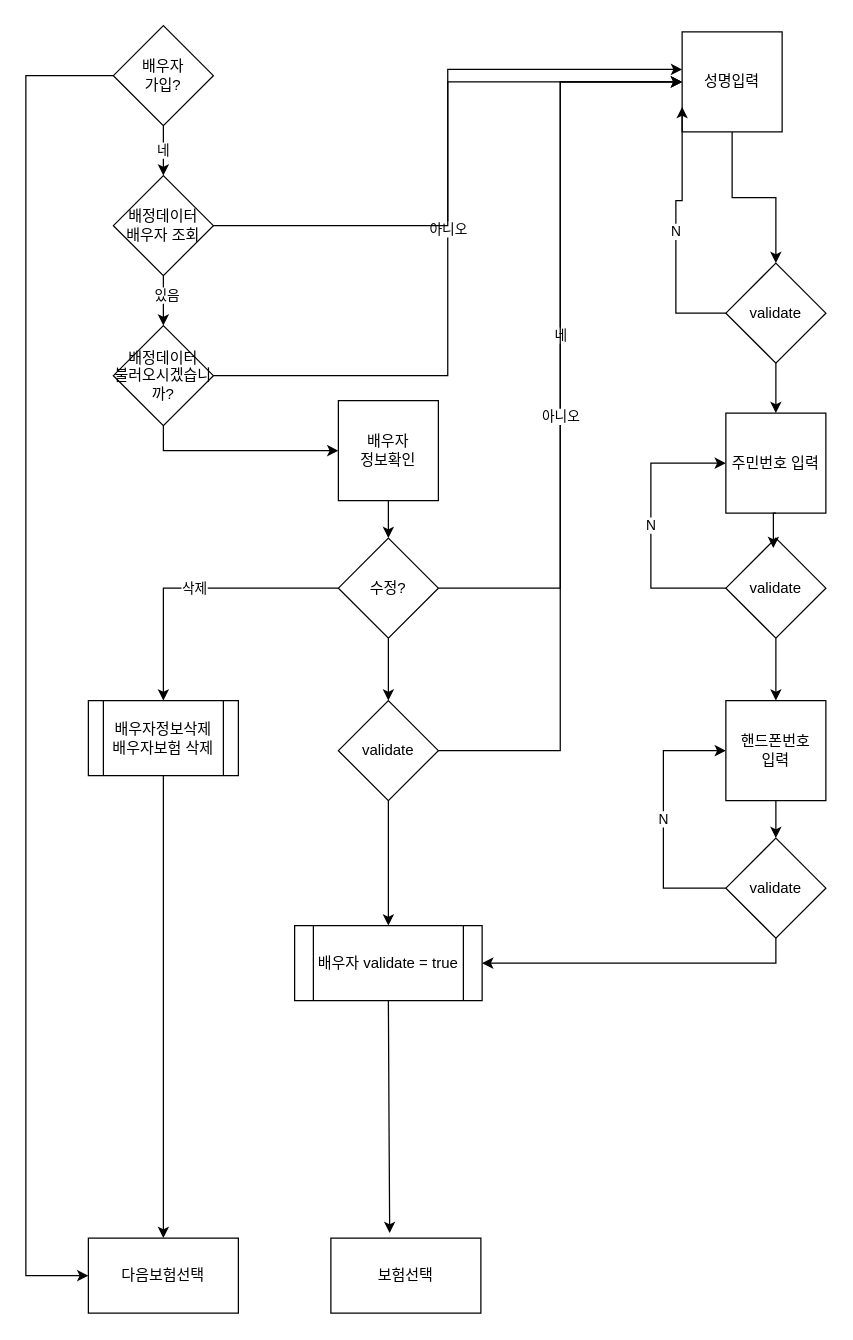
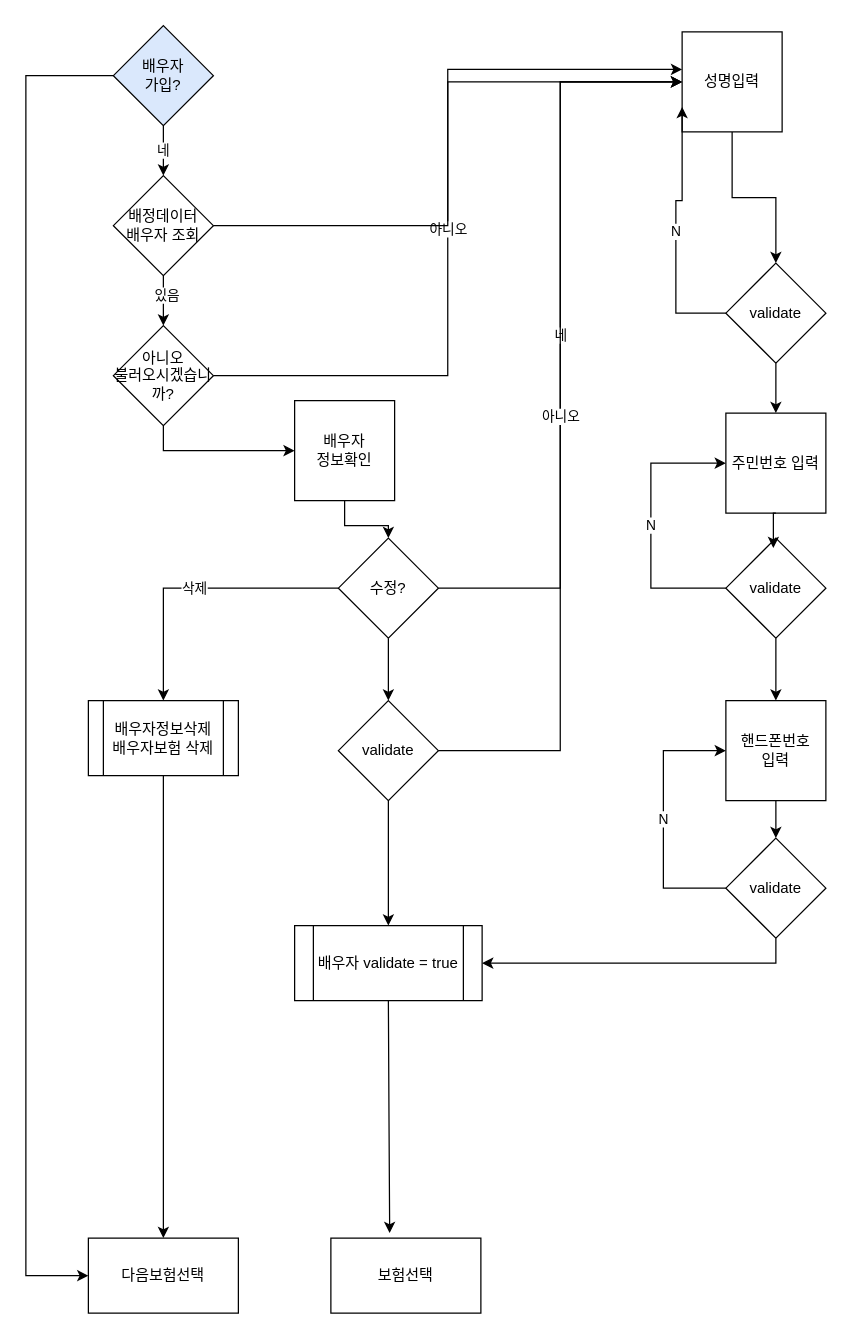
node "배우자 가입?": fillcolor #ffffff -> #dae8fc
node "배정데이터 불러오시겠습니까?": label "배정데이터 불러오시겠습니까?" -> "아니오 불러오시겠습니까?"
node "배우자 정보확인": moved (388, 451) -> (344, 451)
